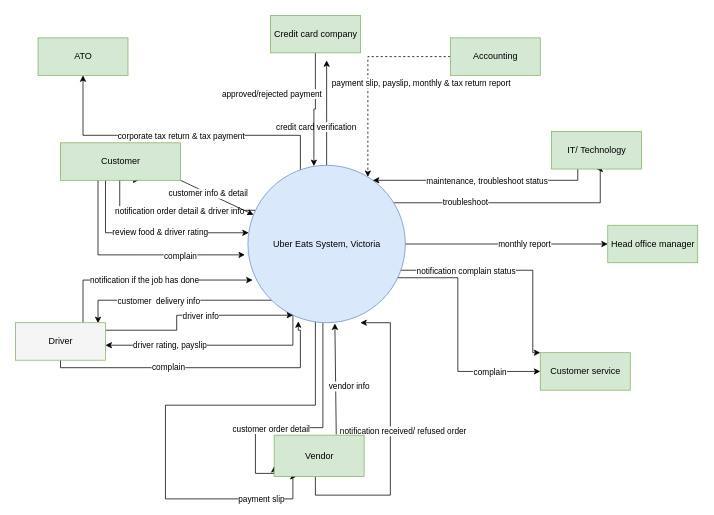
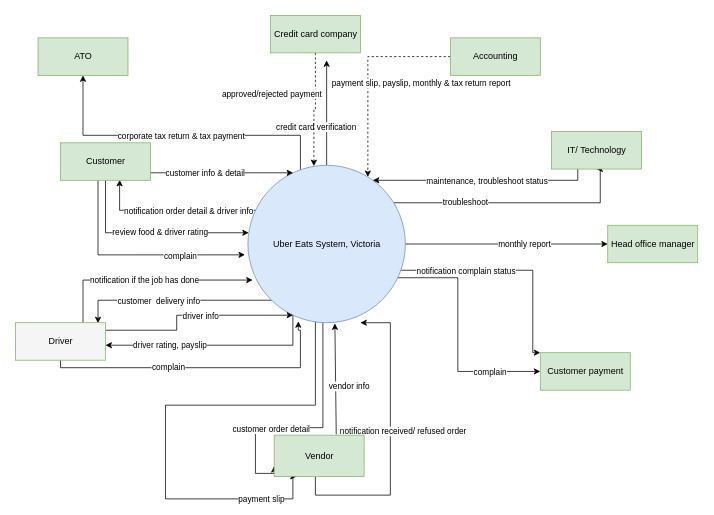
edge "Credit card company" -> "Uber Eats System, Victoria": style solid -> dashed
node "Customer": size 120x38 -> 90x38
node "Customer service": label "Customer service" -> "Customer payment"
